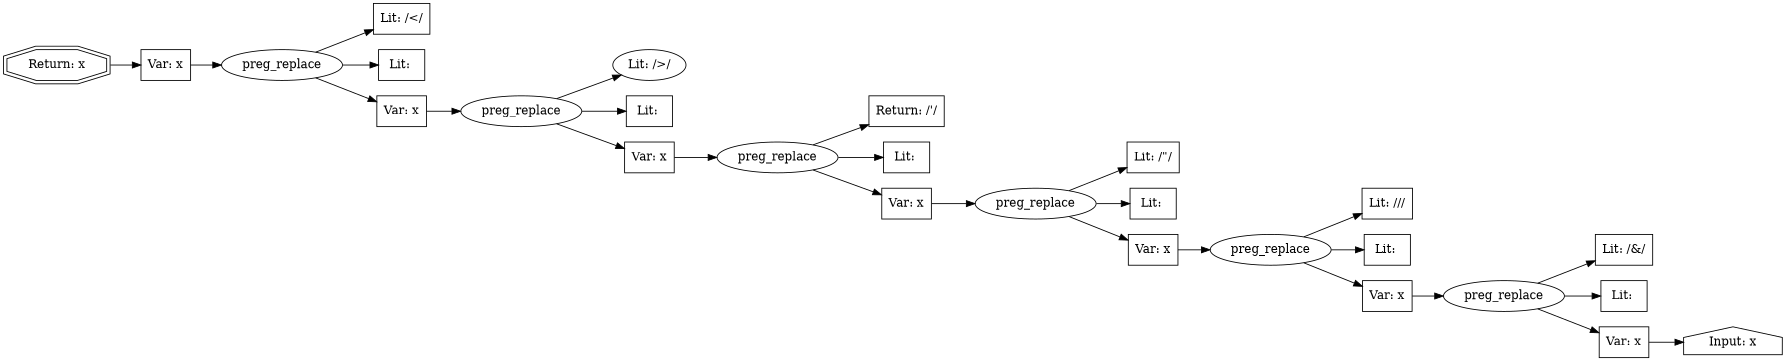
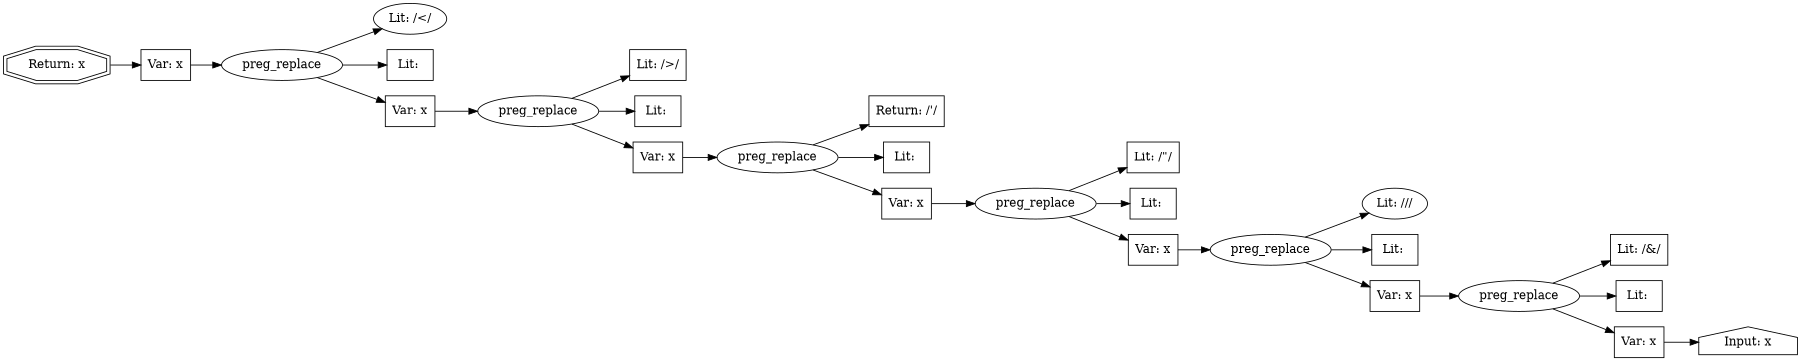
node "Lit: /</": shape box -> ellipse
node "Lit: />/": shape ellipse -> box
node "Lit: ///": shape box -> ellipse
